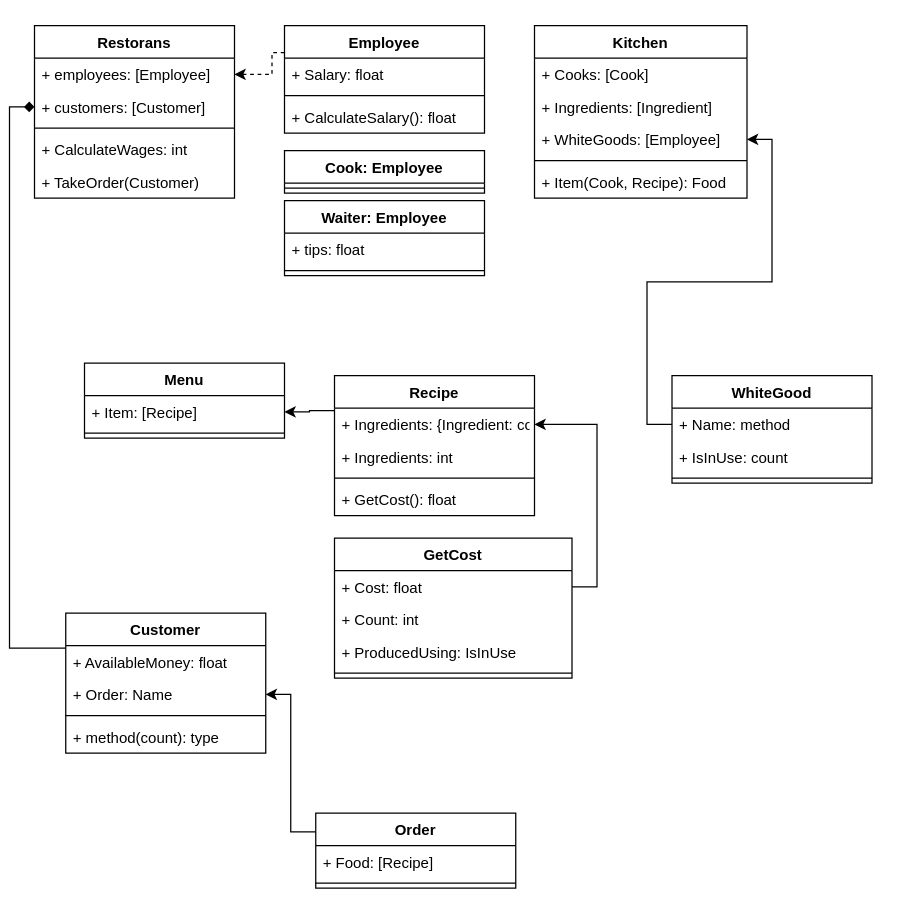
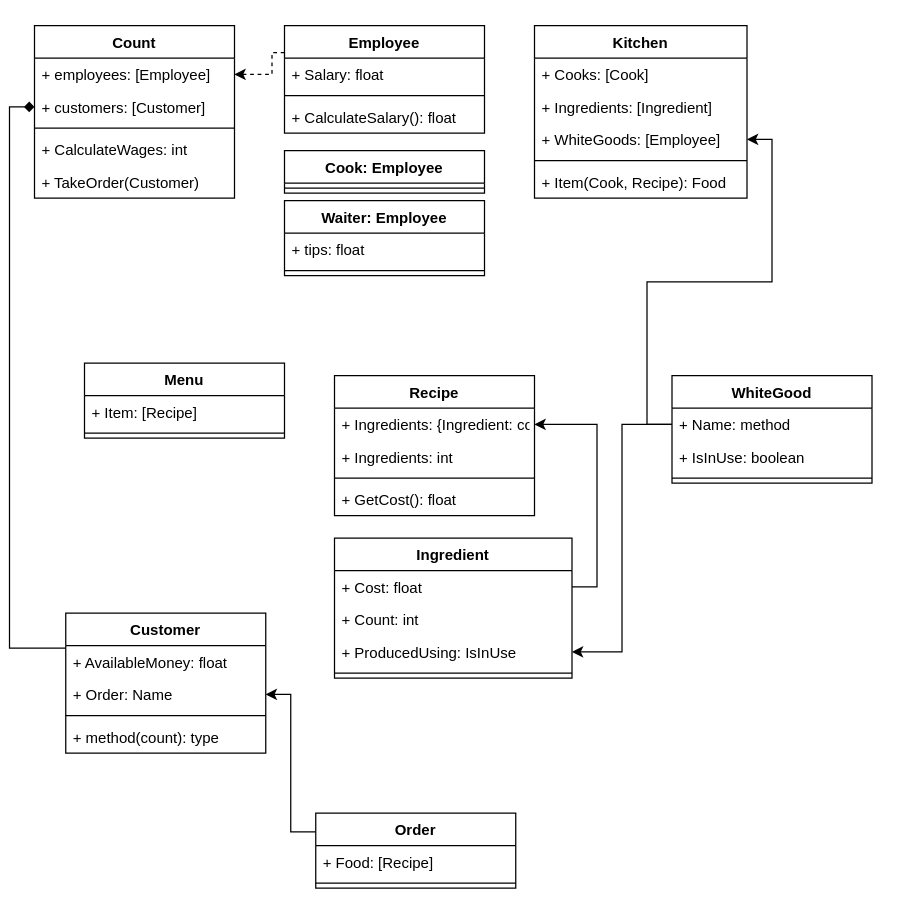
node "Restorans": label "Restorans" -> "Count"
edge "Recipe" -> "+ Item: [Recipe]": removed
node "+ IsInUse: count": label "+ IsInUse: count" -> "+ IsInUse: boolean"
edge "+ Name: method" -> "+ ProducedUsing: IsInUse": added
node "GetCost": label "GetCost" -> "Ingredient"
